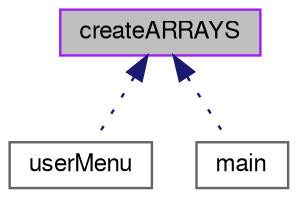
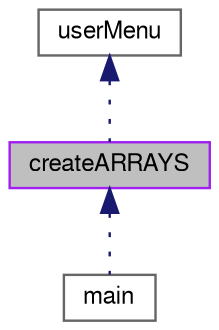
edge "userMenu" -> "createARRAYS": reversed
